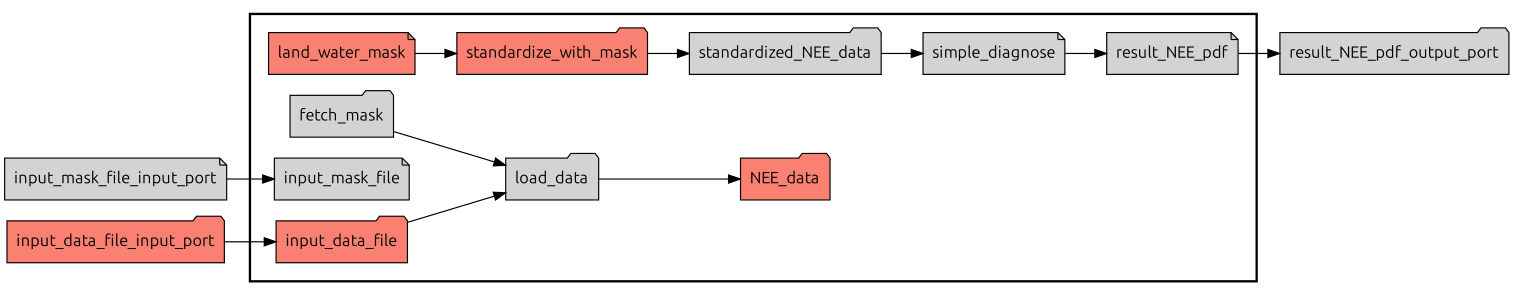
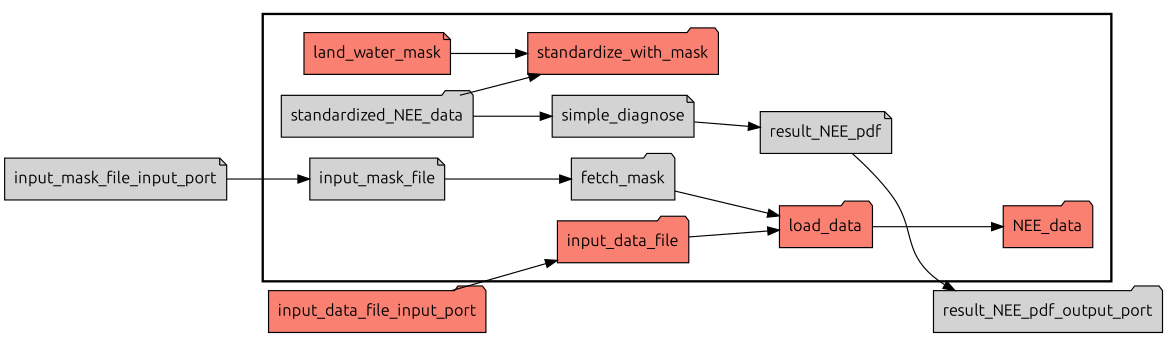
edge "standardize_with_mask" -> "standardized_NEE_data": reversed
edge "input_mask_file" -> "fetch_mask": added
node "load_data": fillcolor lightgrey -> salmon
